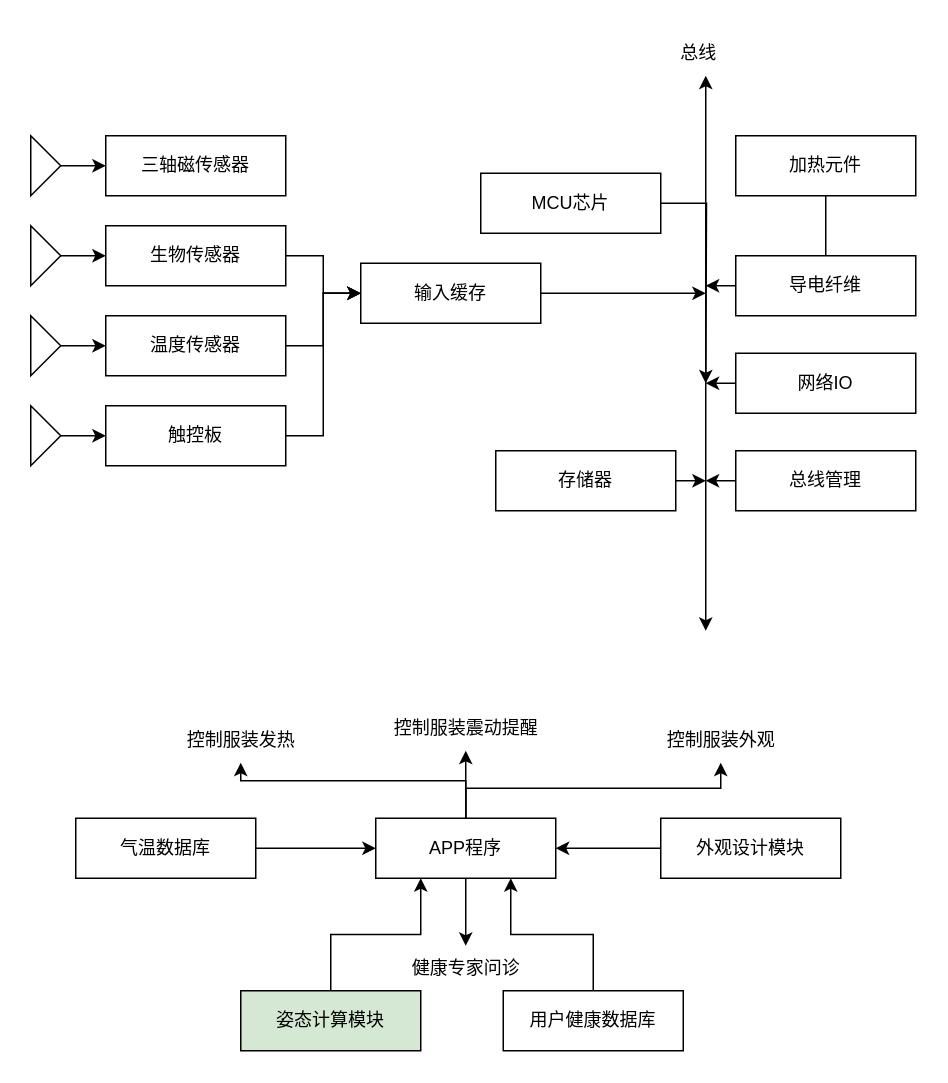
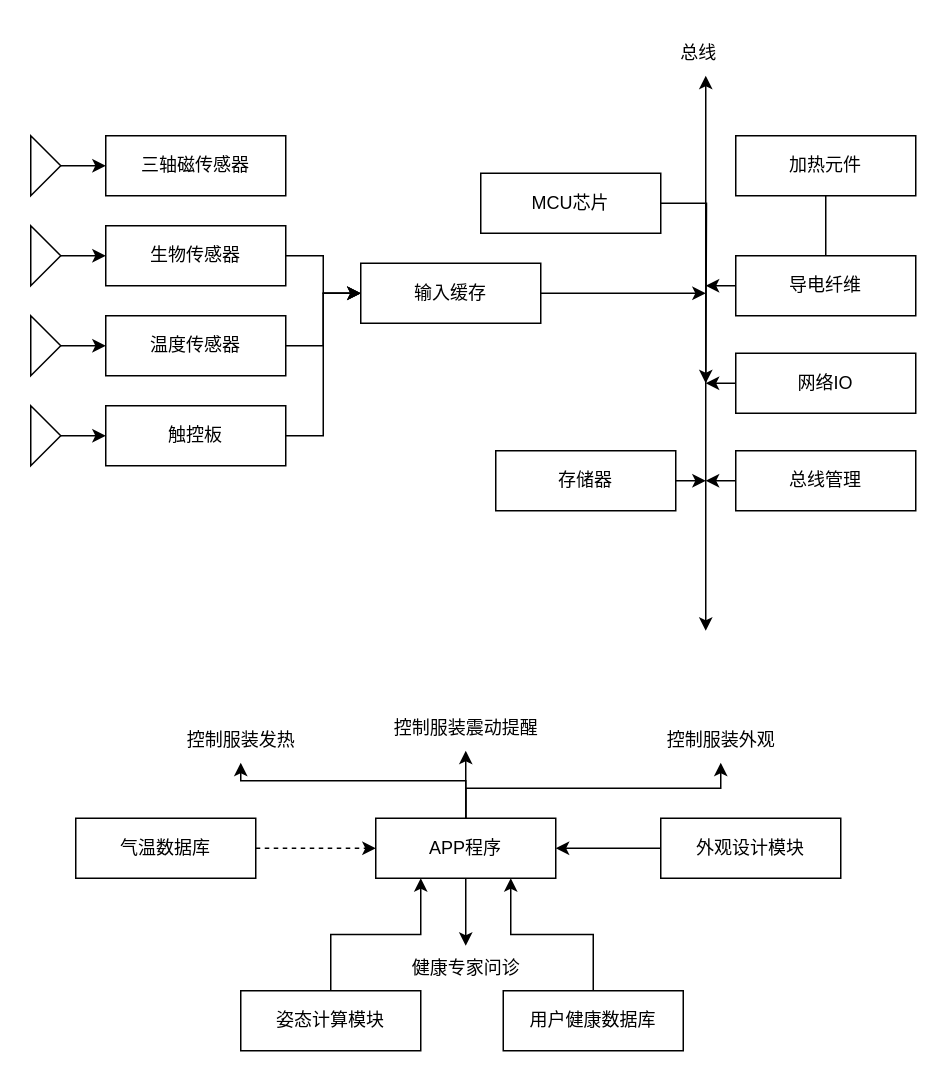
edge "气温数据库" -> "APP程序": style solid -> dashed
node "姿态计算模块": fillcolor #d5e8d4 -> #ffffff
